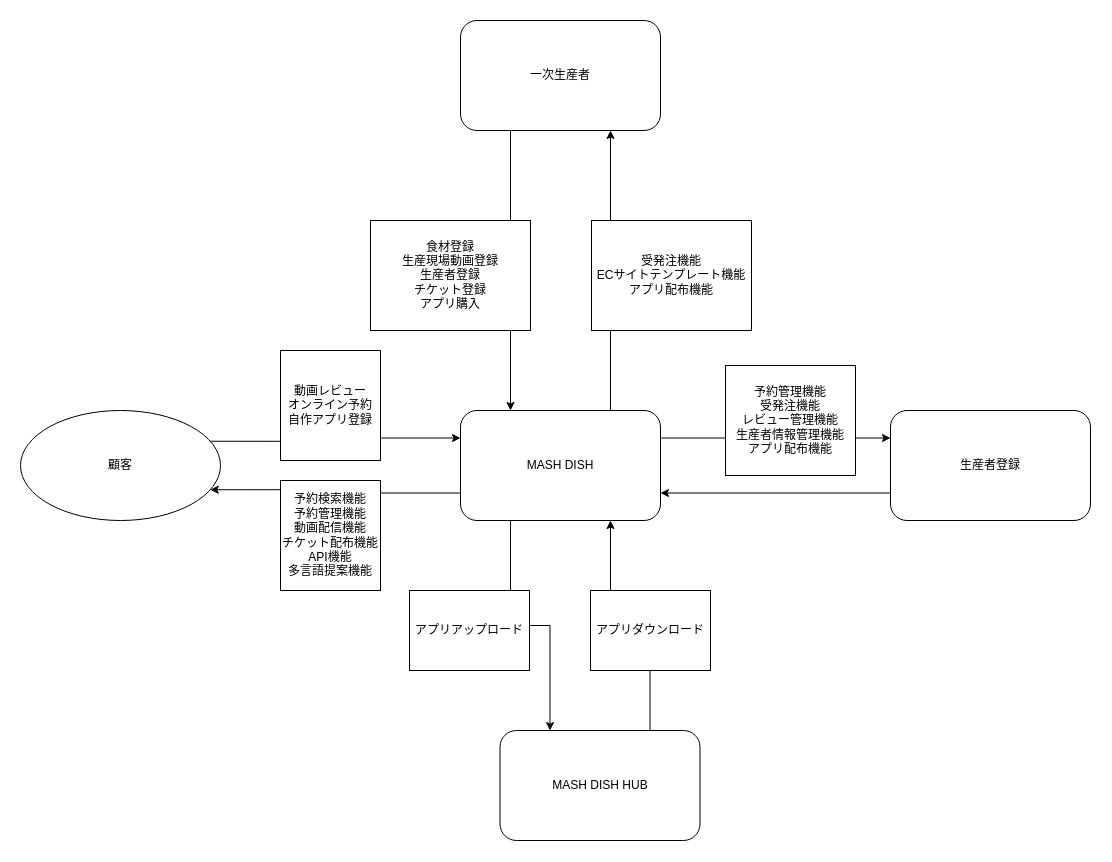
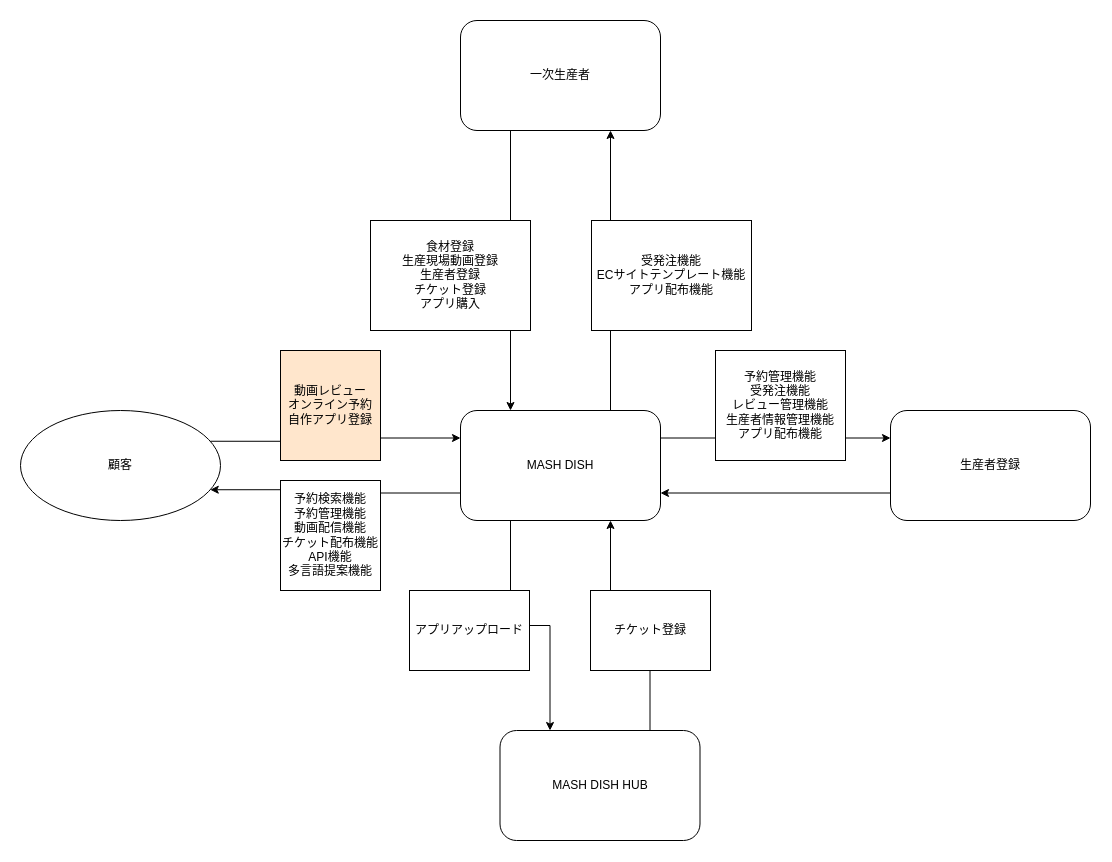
node "動画レビュー オンライン予約 自作アプリ登録": fillcolor #ffffff -> #ffe6cc
node "予約管理機能 受発注機能 レビュー管理機能 生産者情報管理機能 アプリ配布機能": moved (791, 421) -> (781, 406)
node "アプリダウンロード": label "アプリダウンロード" -> "チケット登録"
